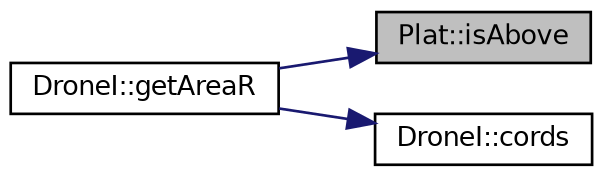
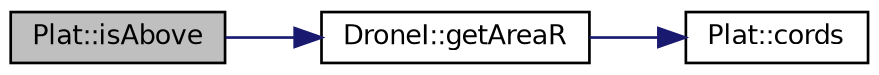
edge "DroneI::getAreaR" -> "Plat::isAbove": reversed
node "DroneI::cords": label "DroneI::cords" -> "Plat::cords"
